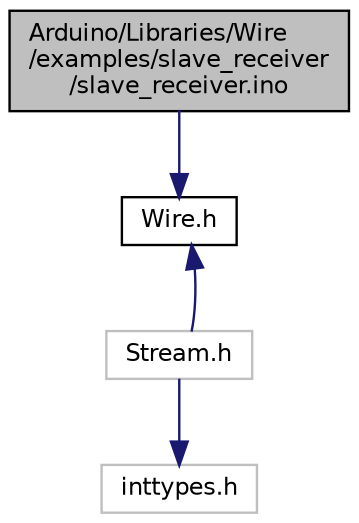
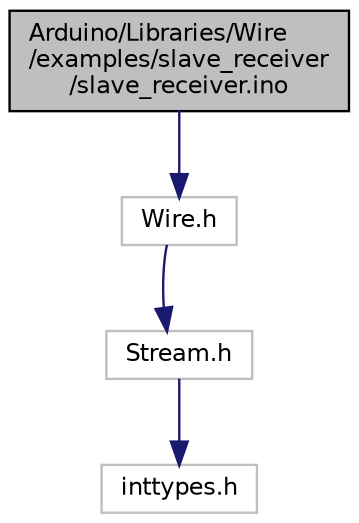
node "Wire.h": color black -> grey75
edge "Stream.h" -> "Wire.h": reversed
